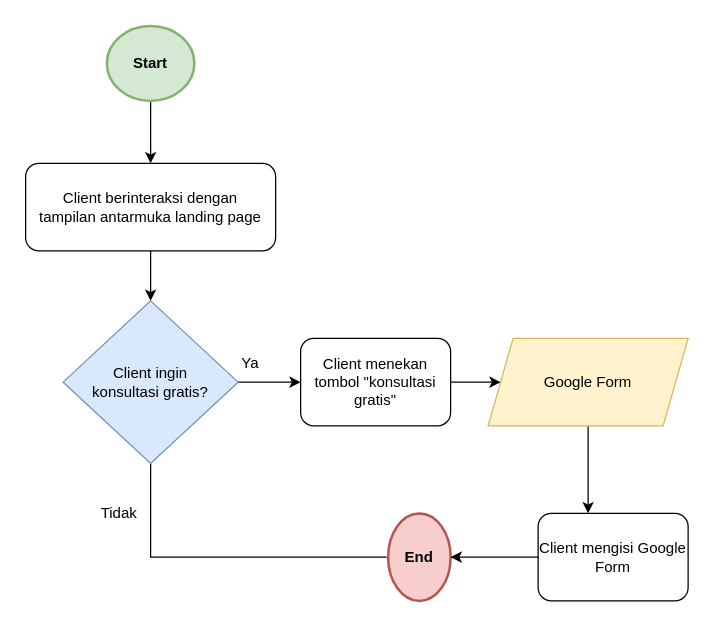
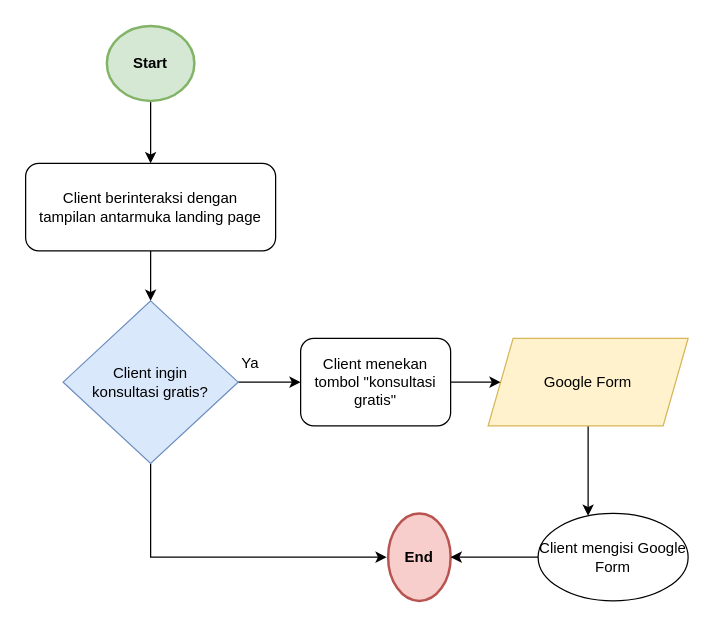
node "Tidak": removed
edge "Client ingin konsultasi gratis?" -- "End": arrowhead none -> classic
node "Client mengisi Google Form": shape rounded rectangle -> ellipse
